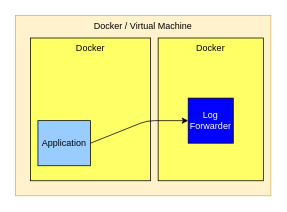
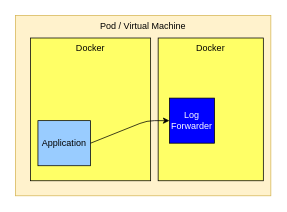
node "Docker / Virtual Machine": label "Docker / Virtual Machine" -> "Pod / Virtual Machine"
node "Log Forwarder": moved (210, 120) -> (192, 120)
